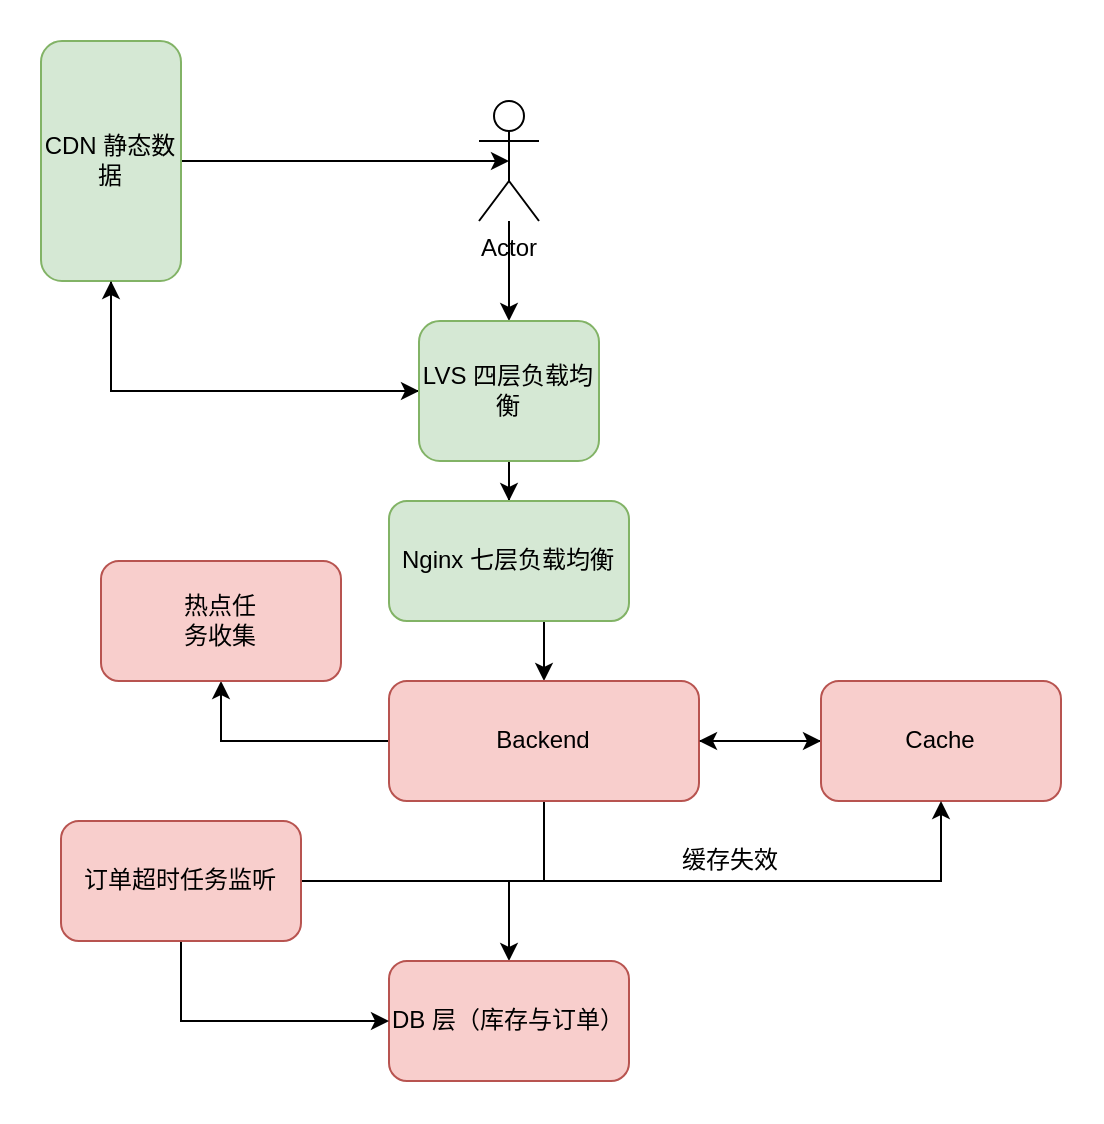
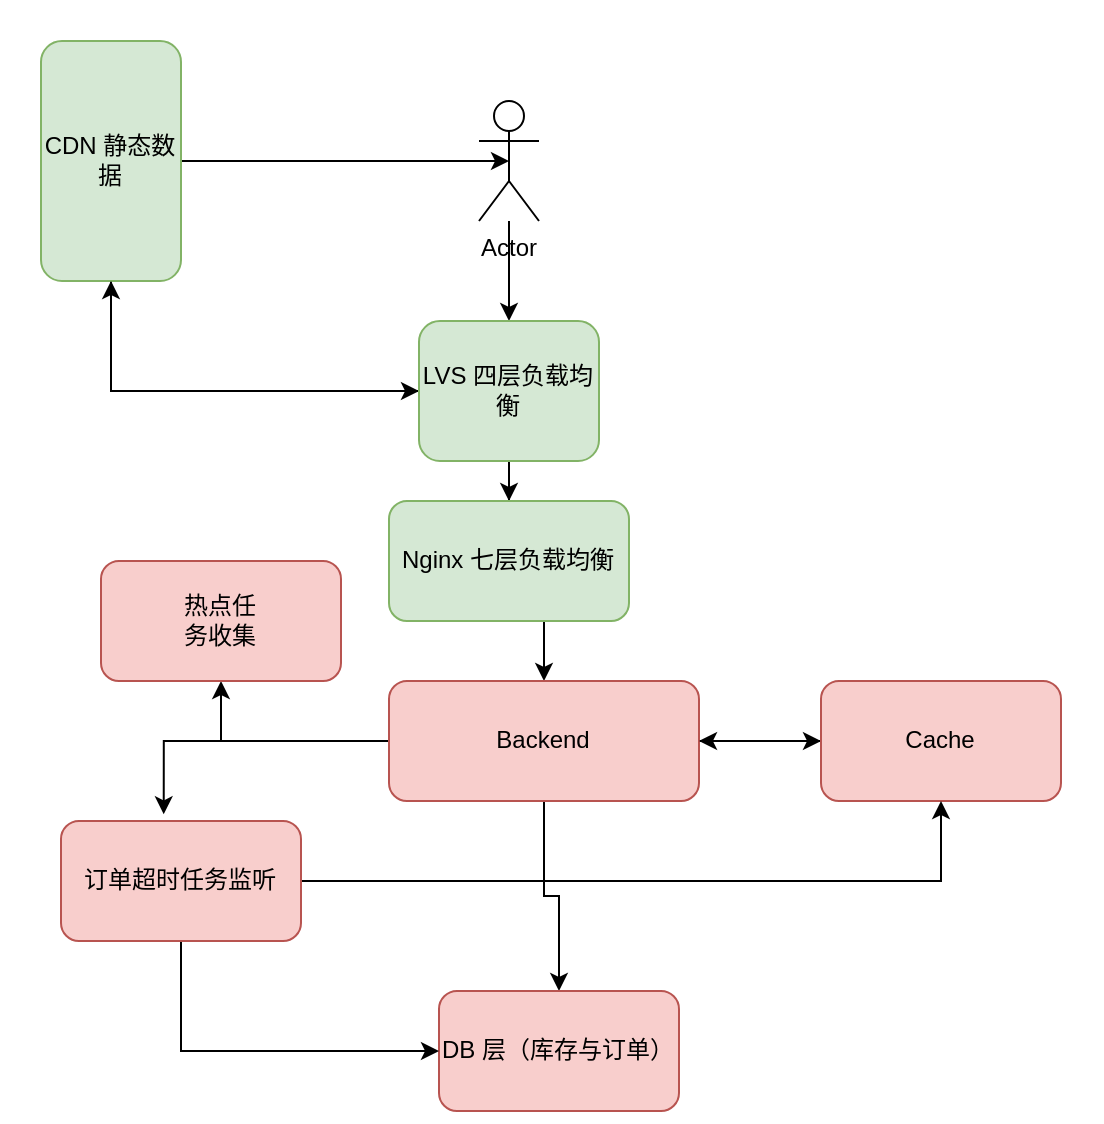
edge "Backend" -> "订单超时任务监听": added
node "缓存失效": removed
node "DB 层（库存与订单）": moved (509, 1021) -> (559, 1051)
